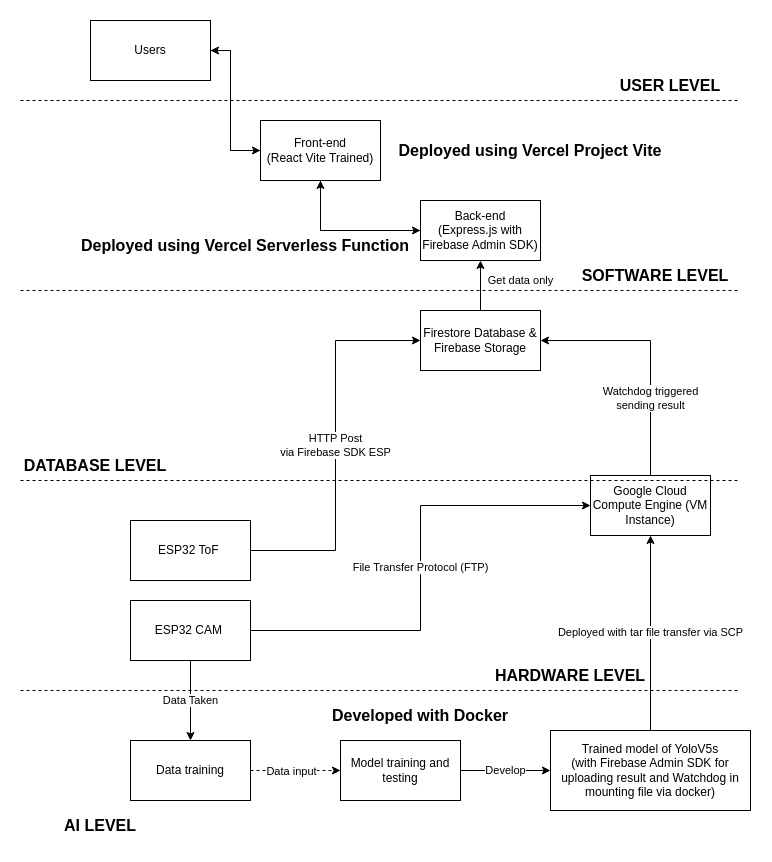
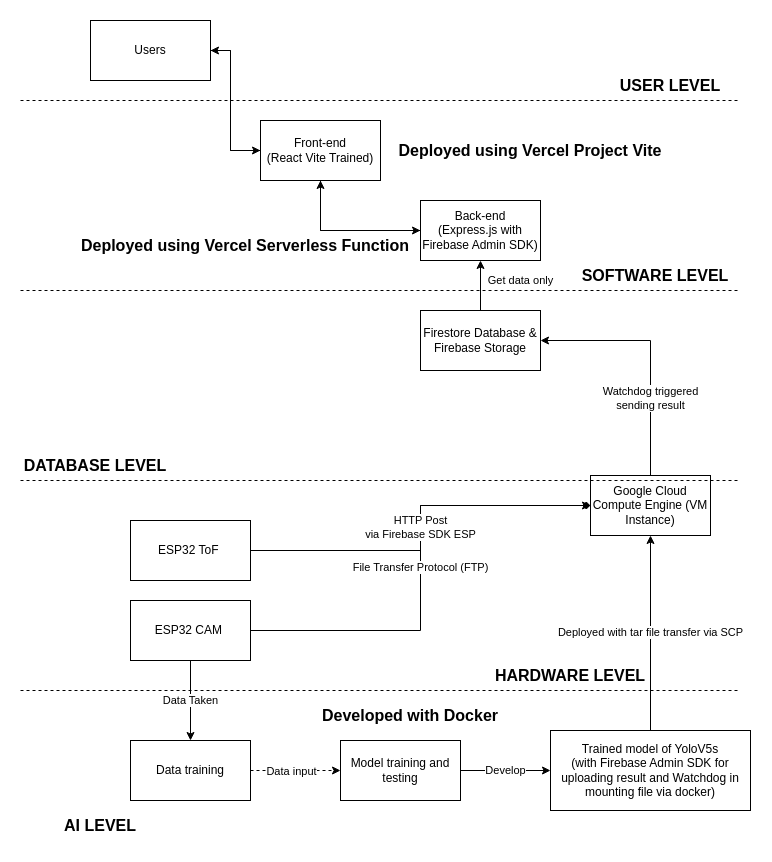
edge "ESP32 ToF" -> "Firestore Database & Firebase Storage": now "ESP32 ToF" -> "Google Cloud Compute Engine (VM Instance)"
edge "ESP32 CAM" -> "Google Cloud Compute Engine (VM Instance)": arrowhead classic -> diamond
node "Developed with Docker": moved (421, 716) -> (411, 716)
